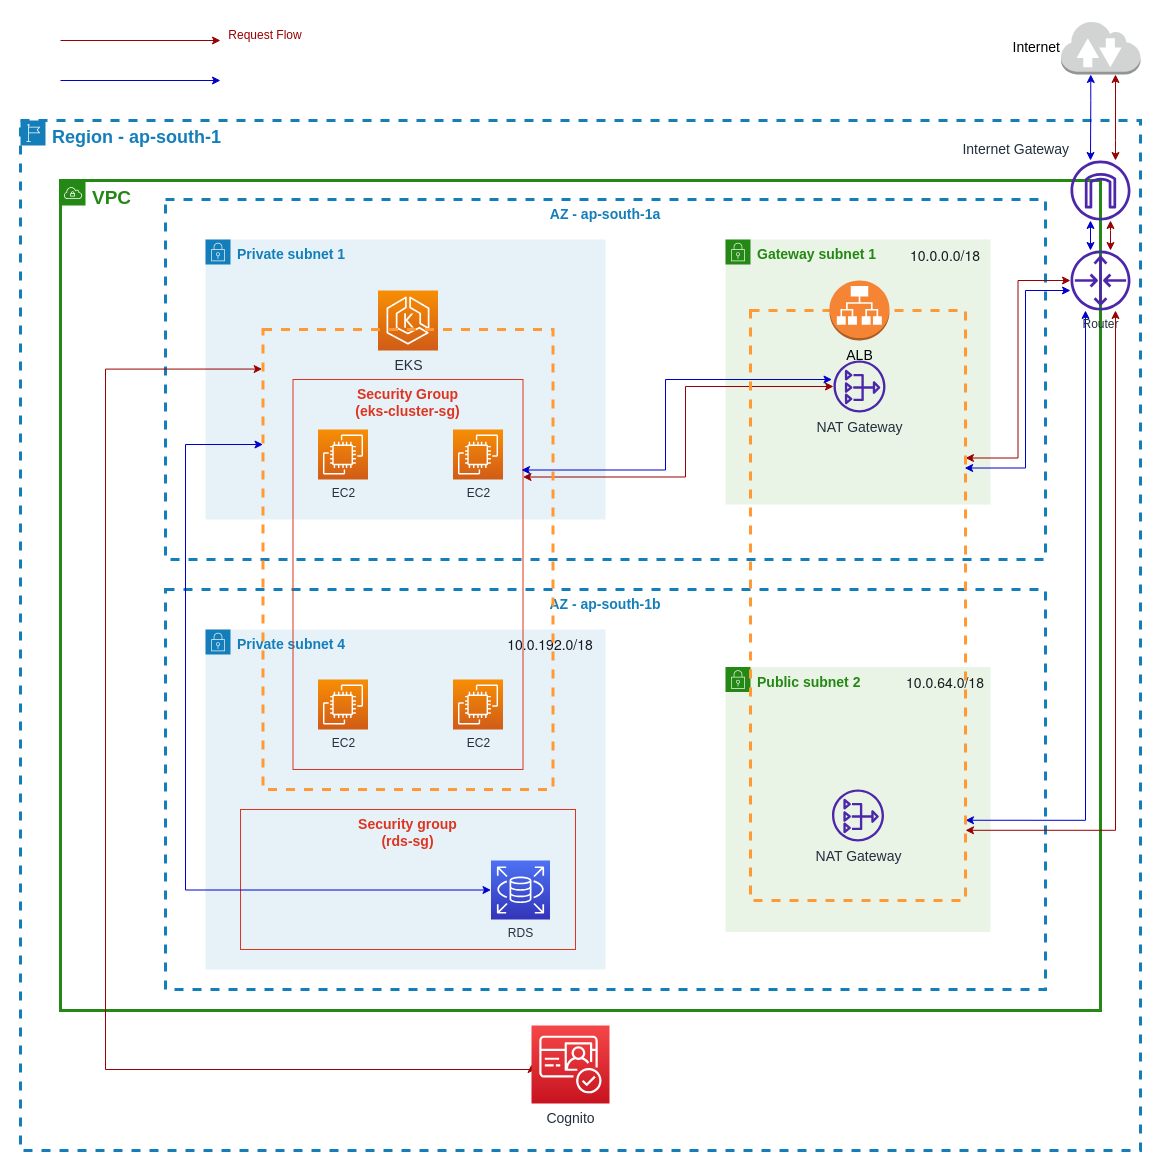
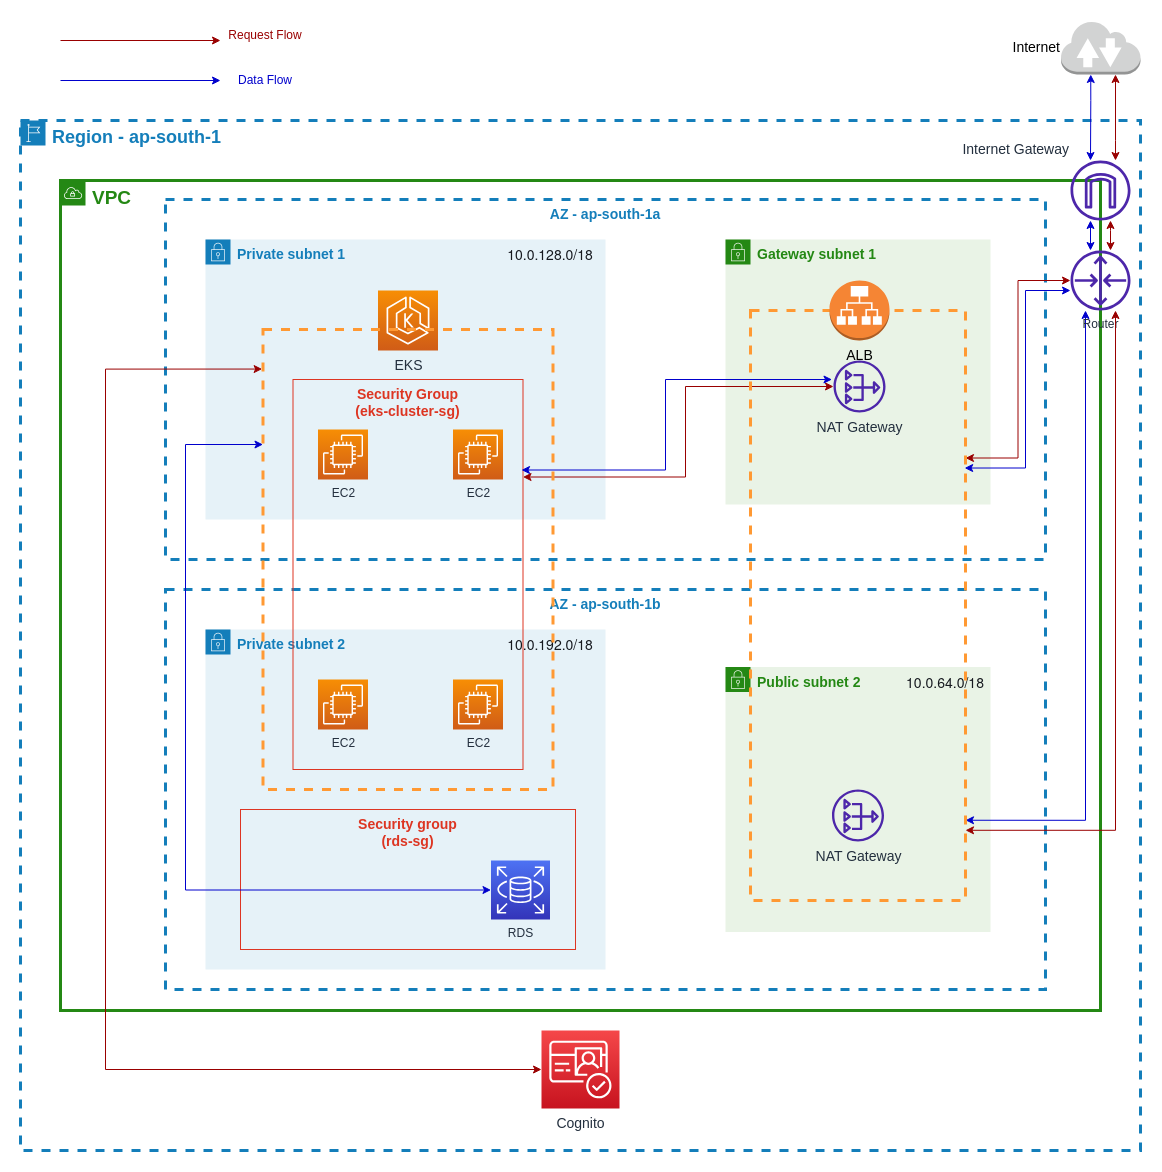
node "Data Flow": added
node "10.0.128.0/18": added
node "10.0.0.0/18": removed
node "Private subnet 4": label "Private subnet 4" -> "Private subnet 2"
node "Cognito": moved (571, 1065) -> (581, 1070)
